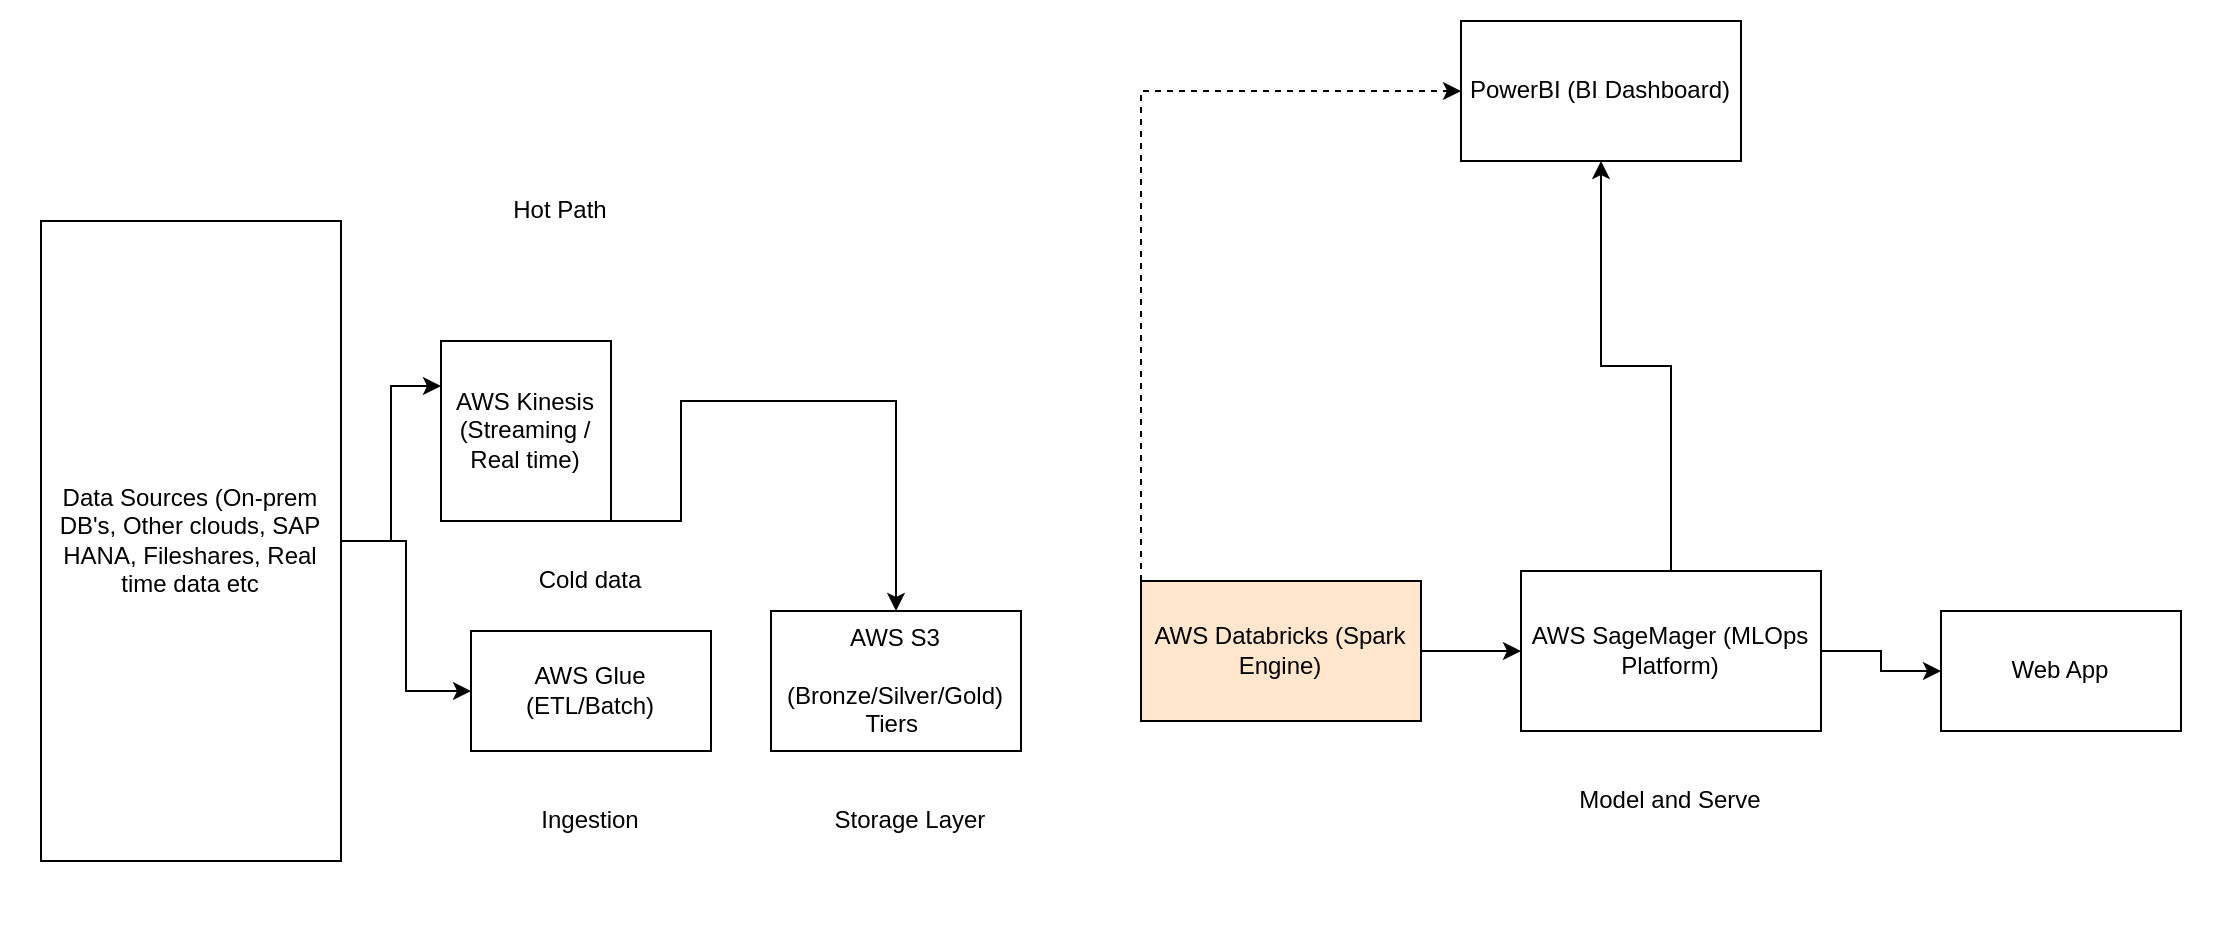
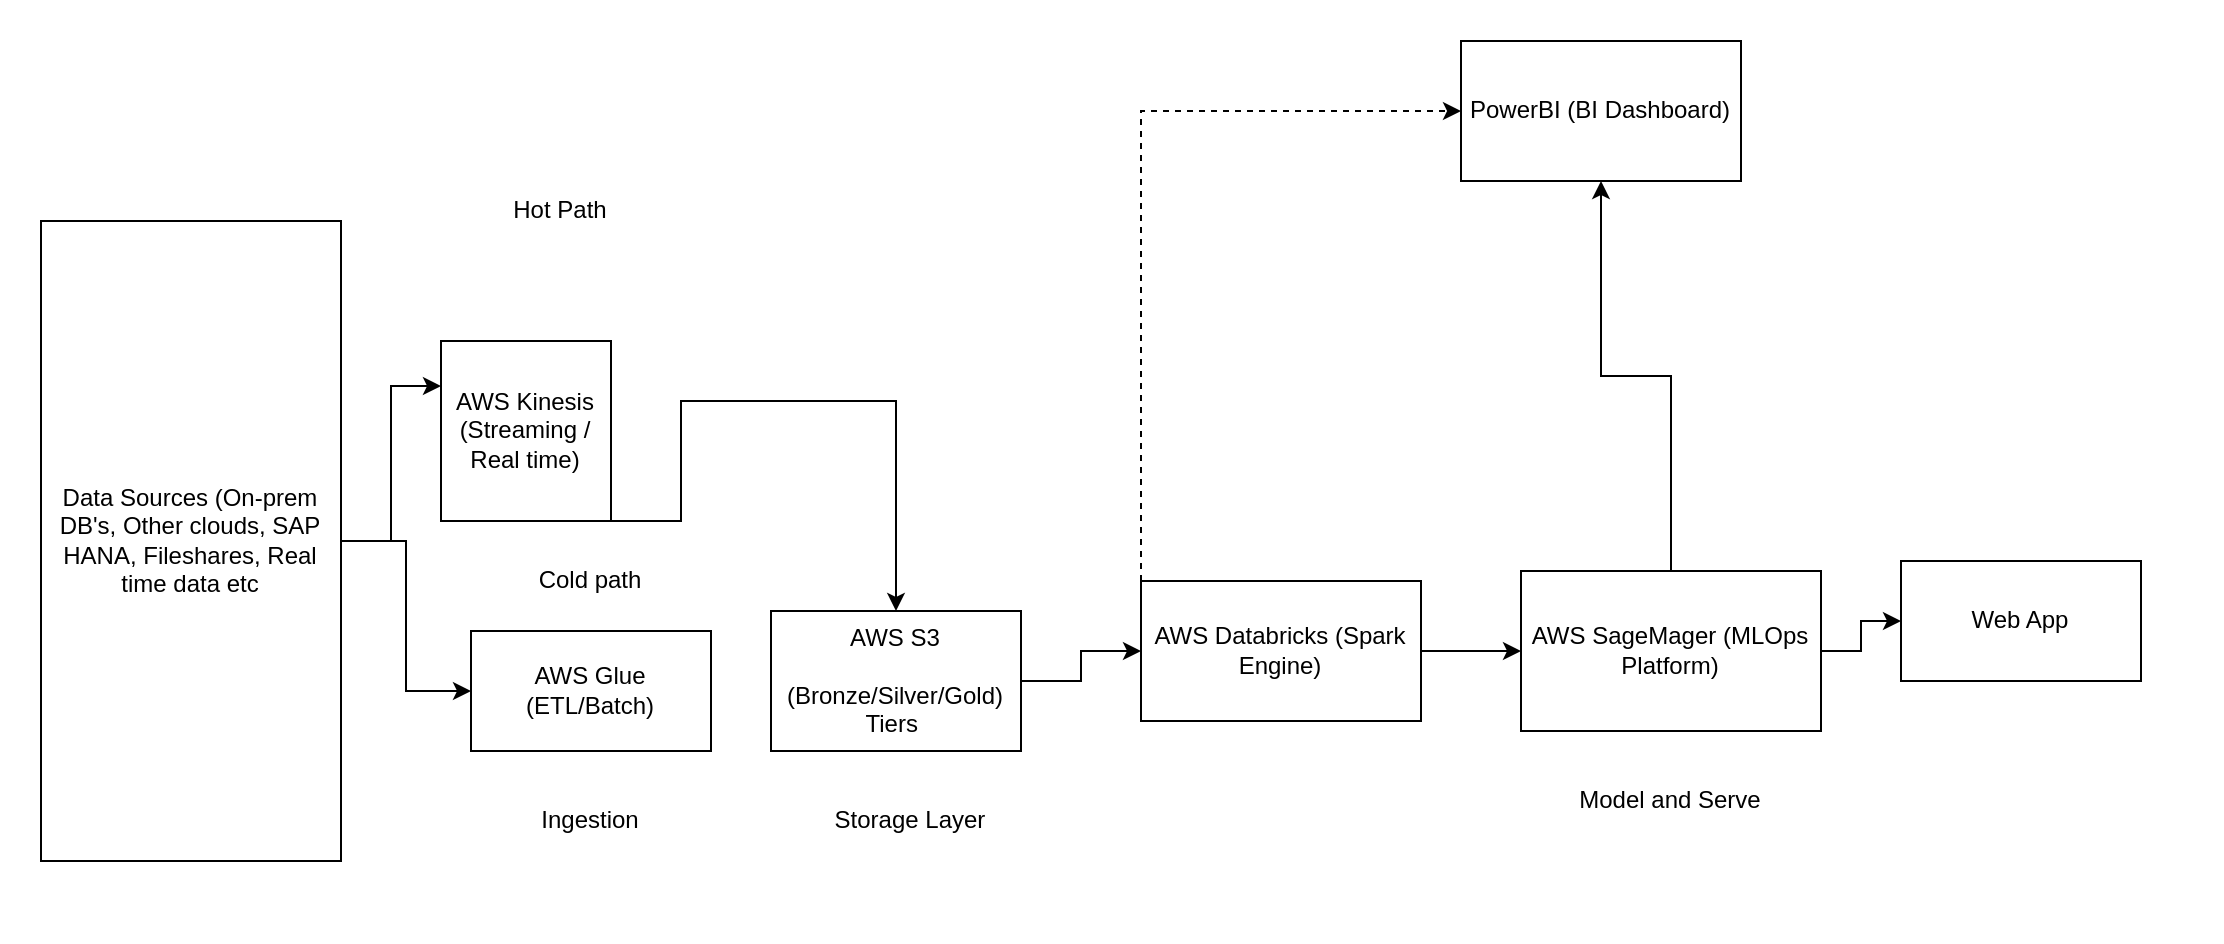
node "PowerBI (BI Dashboard)": moved (1601, 91) -> (1601, 111)
node "Cold data": label "Cold data" -> "Cold path"
node "AWS Databricks (Spark Engine)": fillcolor #ffe6cc -> #ffffff
node "Web App": moved (2061, 671) -> (2021, 621)
edge "AWS S3 (Bronze/Silver/Gold) Tiers" -> "AWS Databricks (Spark Engine)": added
